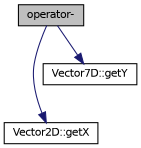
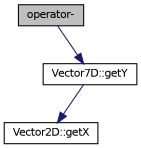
edge "operator-" -> "Vector2D::getX": now "Vector7D::getY" -> "Vector2D::getX"
